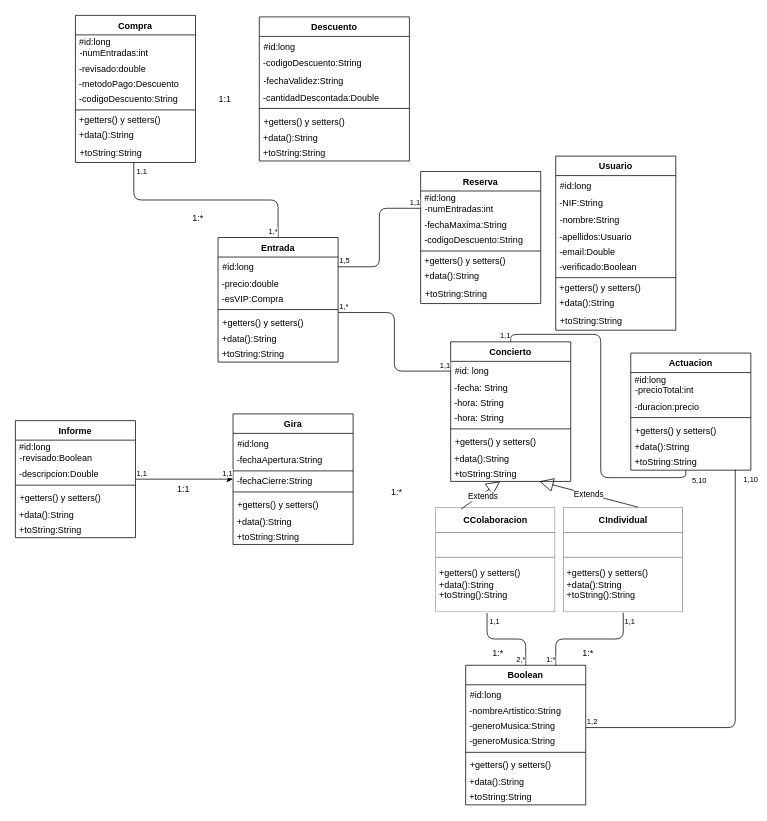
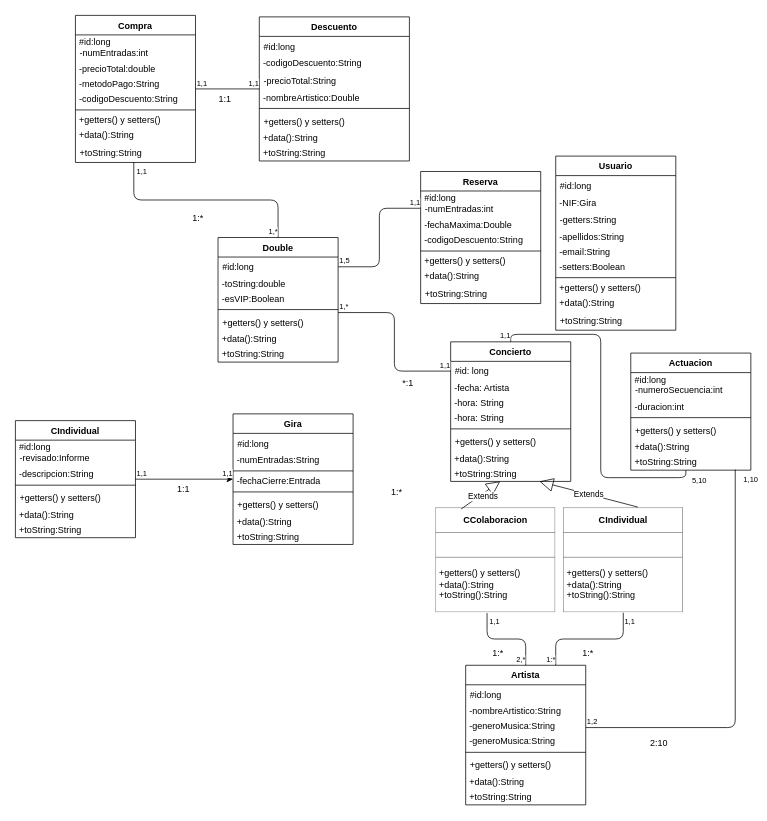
node "-revisado:double": label "-revisado:double" -> "-precioTotal:double"
node "-fechaValidez:String": label "-fechaValidez:String" -> "-precioTotal:String"
node "-metodoPago:Descuento": label "-metodoPago:Descuento" -> "-metodoPago:String"
edge "Compra" -- "Descuento": added, labels "1,1", "1,1"
node "-cantidadDescontada:Double": label "-cantidadDescontada:Double" -> "-nombreArtistico:Double"
node "-NIF:String": label "-NIF:String" -> "-NIF:Gira"
node "-nombre:String": label "-nombre:String" -> "-getters:String"
node "-fechaMaxima:String": label "-fechaMaxima:String" -> "-fechaMaxima:Double"
node "-apellidos:Usuario": label "-apellidos:Usuario" -> "-apellidos:String"
node "Entrada": label "Entrada" -> "Double"
node "-email:Double": label "-email:Double" -> "-email:String"
node "-verificado:Boolean": label "-verificado:Boolean" -> "-setters:Boolean"
node "-precio:double": label "-precio:double" -> "-toString:double"
node "-esVIP:Compra": label "-esVIP:Compra" -> "-esVIP:Boolean"
node "*:1": added
node "-fecha: String": label "-fecha: String" -> "-fecha: Artista"
node "-precioTotal:int": label "-precioTotal:int" -> "-numeroSecuencia:int"
node "-duracion:precio": label "-duracion:precio" -> "-duracion:int"
node "Informe": label "Informe" -> "CIndividual"
node "-revisado:Boolean": label "-revisado:Boolean" -> "-revisado:Informe"
node "-fechaApertura:String": label "-fechaApertura:String" -> "-numEntradas:String"
node "-descripcion:Double": label "-descripcion:Double" -> "-descripcion:String"
node "-fechaCierre:String": label "-fechaCierre:String" -> "-fechaCierre:Entrada"
node "Boolean": label "Boolean" -> "Artista"
node "2:10": added
